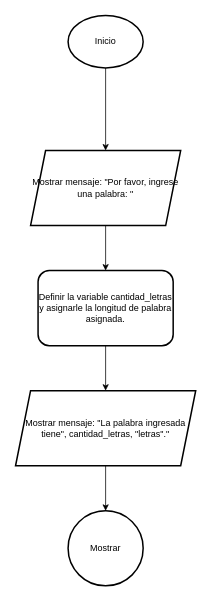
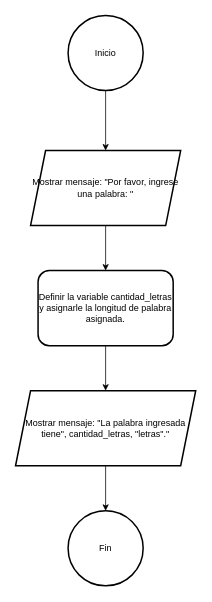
node "Inicio": size 75x53 -> 75x75
node "Mostrar": label "Mostrar" -> "Fin"
